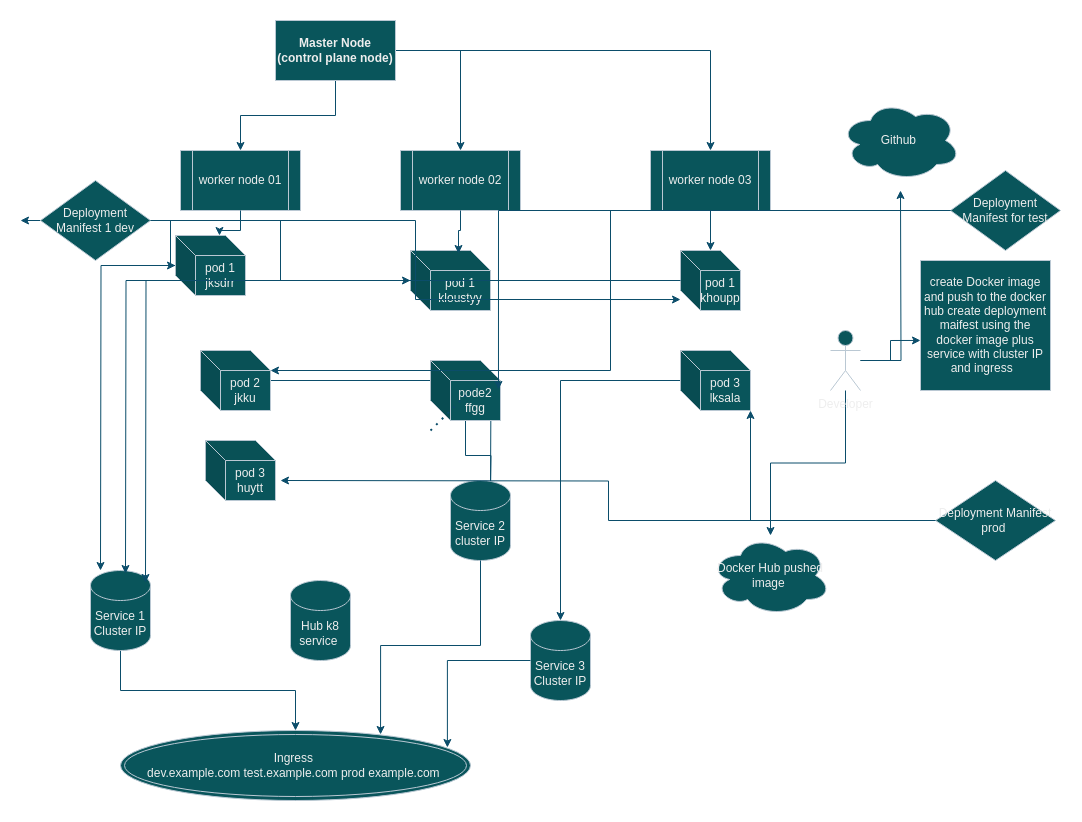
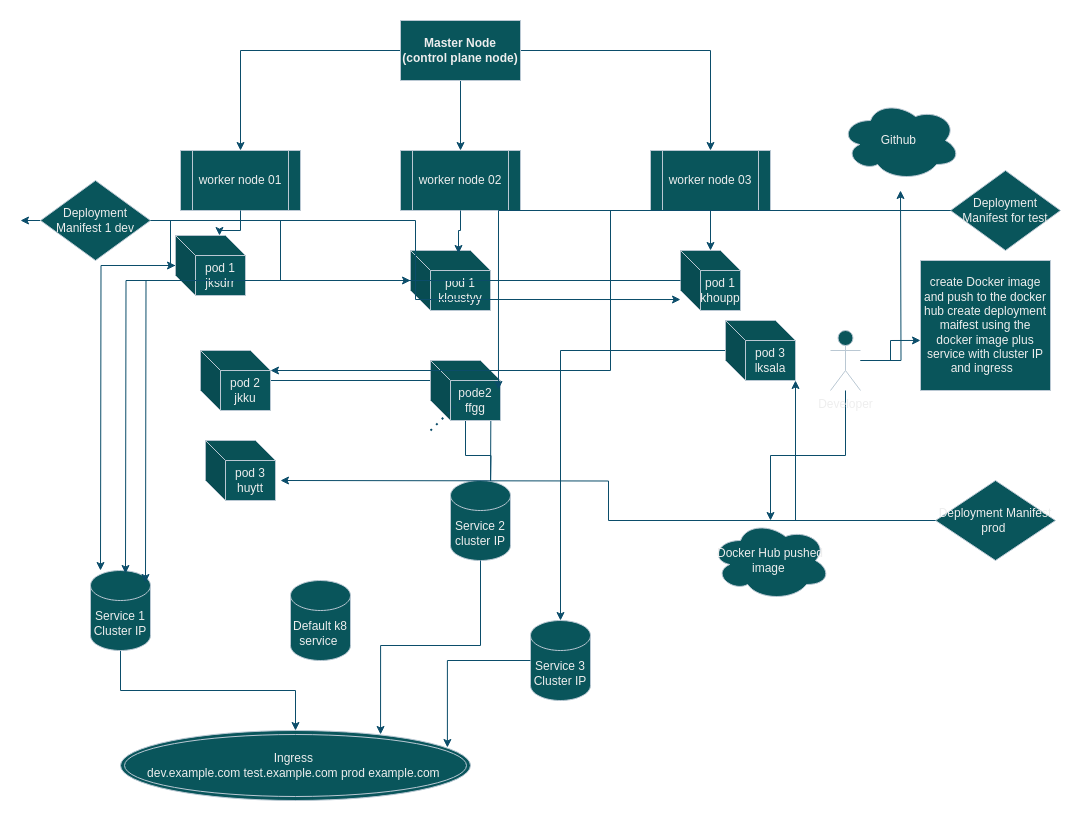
node "Master Node (control plane node)": moved (336, 51) -> (461, 51)
node "pod 3 lksala": moved (716, 381) -> (761, 351)
node "Docker Hub pushed image": moved (771, 576) -> (771, 561)
node "Hub k8 service": label "Hub k8 service" -> "Default k8 service"
